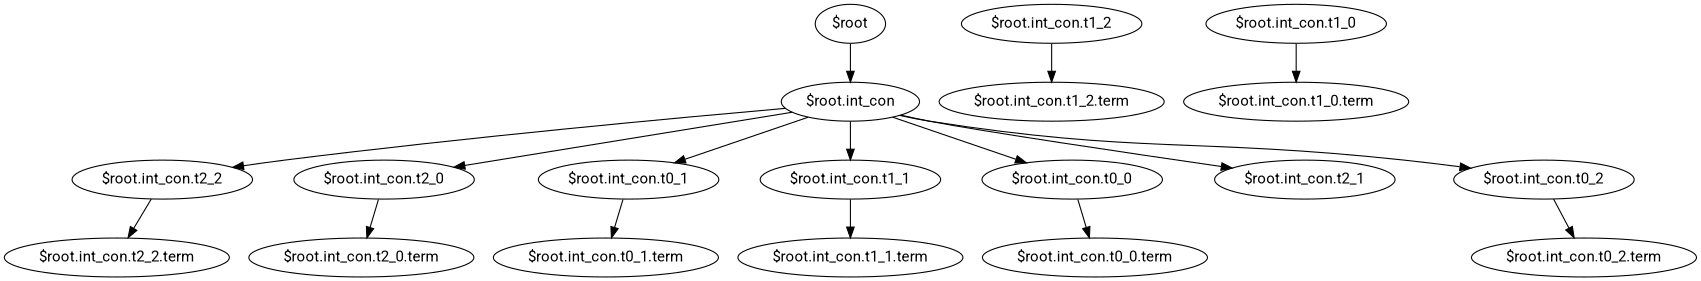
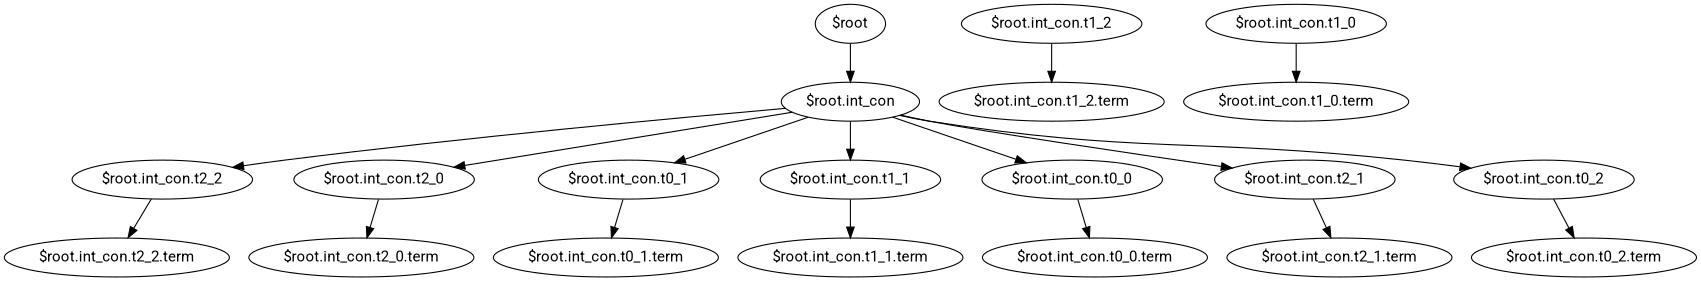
node "$root.int_con.t2_1.term": added
